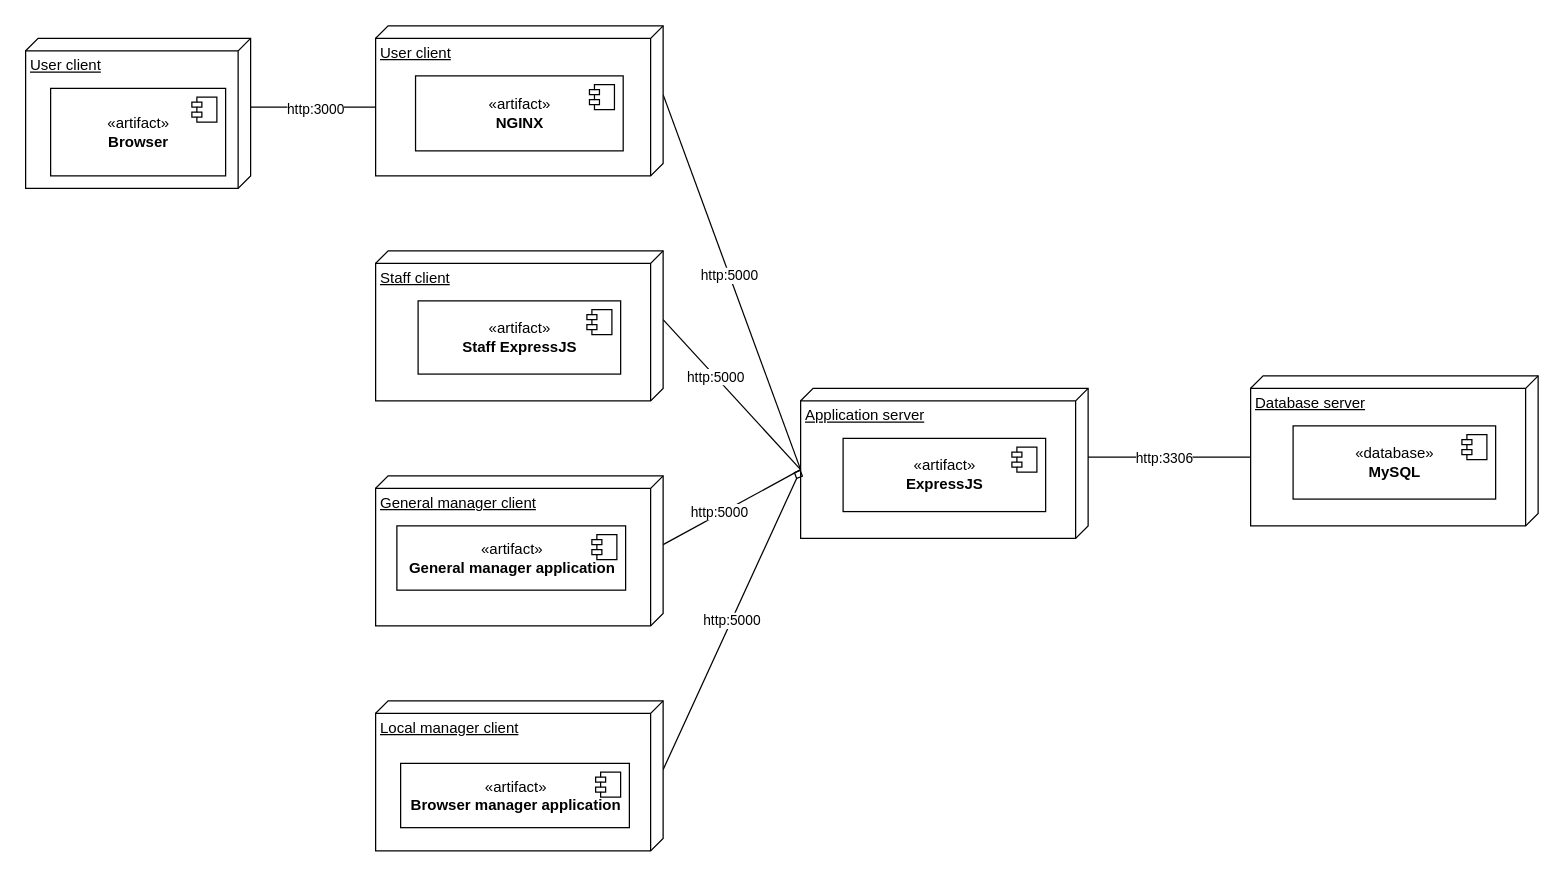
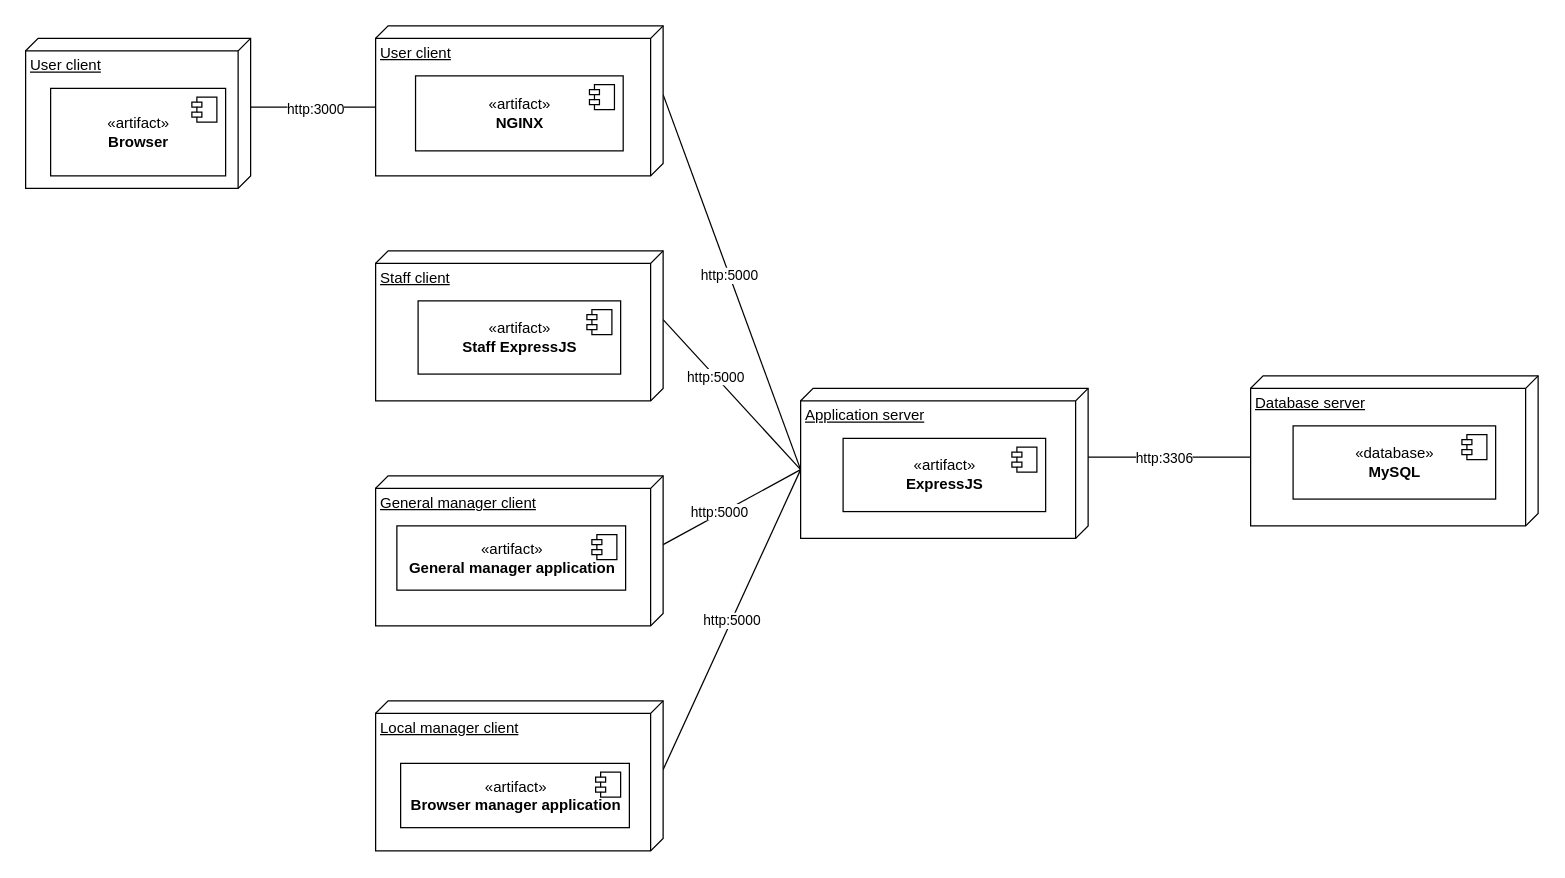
edge "Local manager client" -> "Application server": arrowhead diamond -> none
